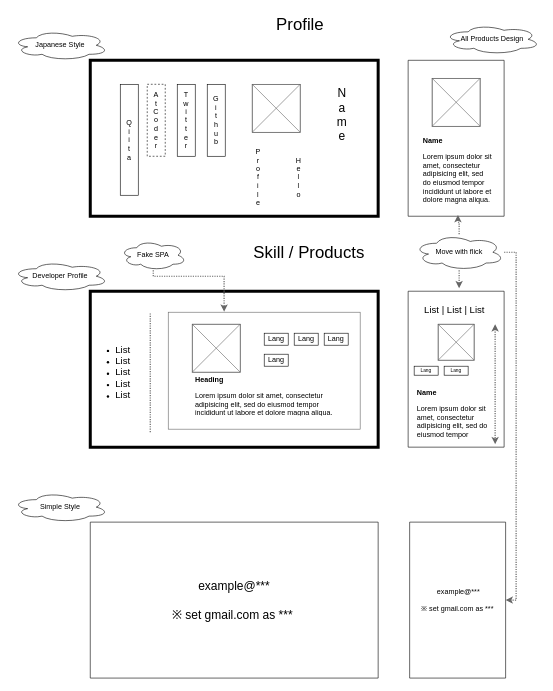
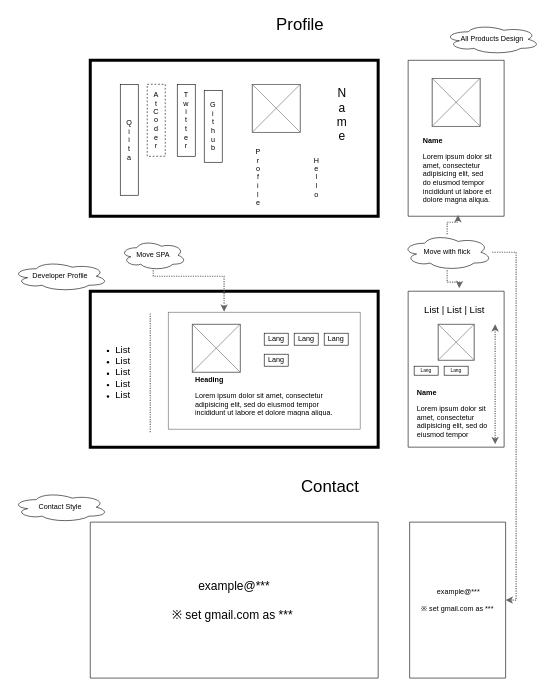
node "Japanese Style": removed
node "Github": moved (216, 120) -> (213, 126)
node "H e l l o": moved (299, 177) -> (317, 177)
node "Skill / Products": removed
node "Move with flick": moved (459, 252) -> (447, 252)
node "Fake SPA": label "Fake SPA" -> "Move SPA"
node "Contact": added
node "Simple Style": label "Simple Style" -> "Contact Style"
